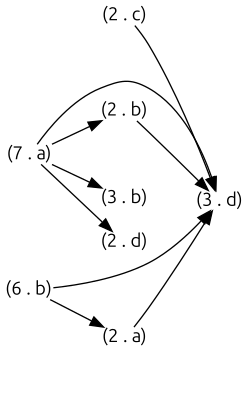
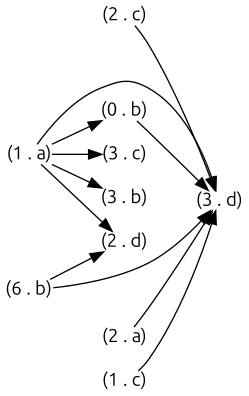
node "(2 . b)": label "(2 . b)" -> "(0 . b)"
node "(7 . a)": label "(7 . a)" -> "(1 . a)"
node "(3 . c)": added
edge "(6 . b)" -> "(2 . a)": now "(6 . b)" -> "(2 . d)"
node "(1 . c)": added
